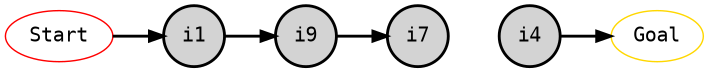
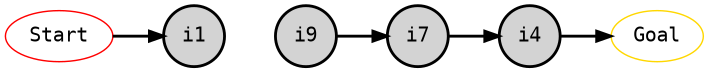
edge "i1" -> "i9": removed
edge "i7" -> "i4": added
